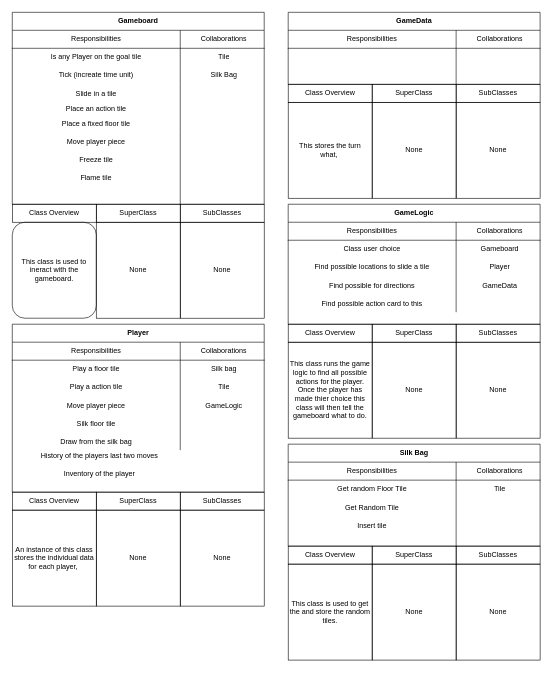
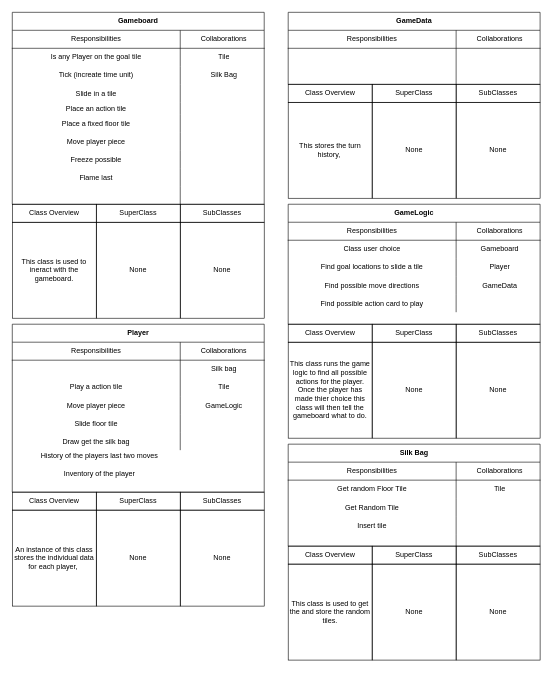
node "This stores the turn what,": label "This stores the turn what," -> "This stores the turn history,"
node "Freeze tile": label "Freeze tile" -> "Freeze possible"
node "Flame tile": label "Flame tile" -> "Flame last"
node "Find possible locations to slide a tile": label "Find possible locations to slide a tile" -> "Find goal locations to slide a tile"
node "This class is used to ineract with the gameboard.": shape rounded rectangle -> rectangle
node "Find possible for directions": label "Find possible for directions" -> "Find possible move directions"
node "Find possible action card to this": label "Find possible action card to this" -> "Find possible action card to play"
node "Play a floor tile": removed
node "Silk floor tile": label "Silk floor tile" -> "Slide floor tile"
node "Draw from the silk bag": label "Draw from the silk bag" -> "Draw get the silk bag"
